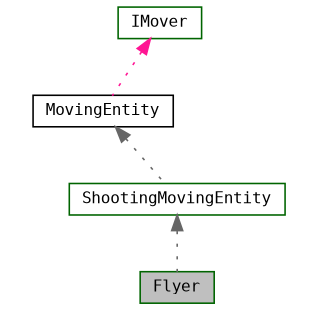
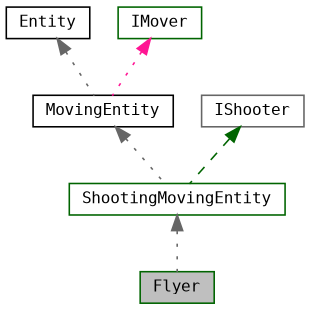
node "Entity": added
node "IShooter": added
